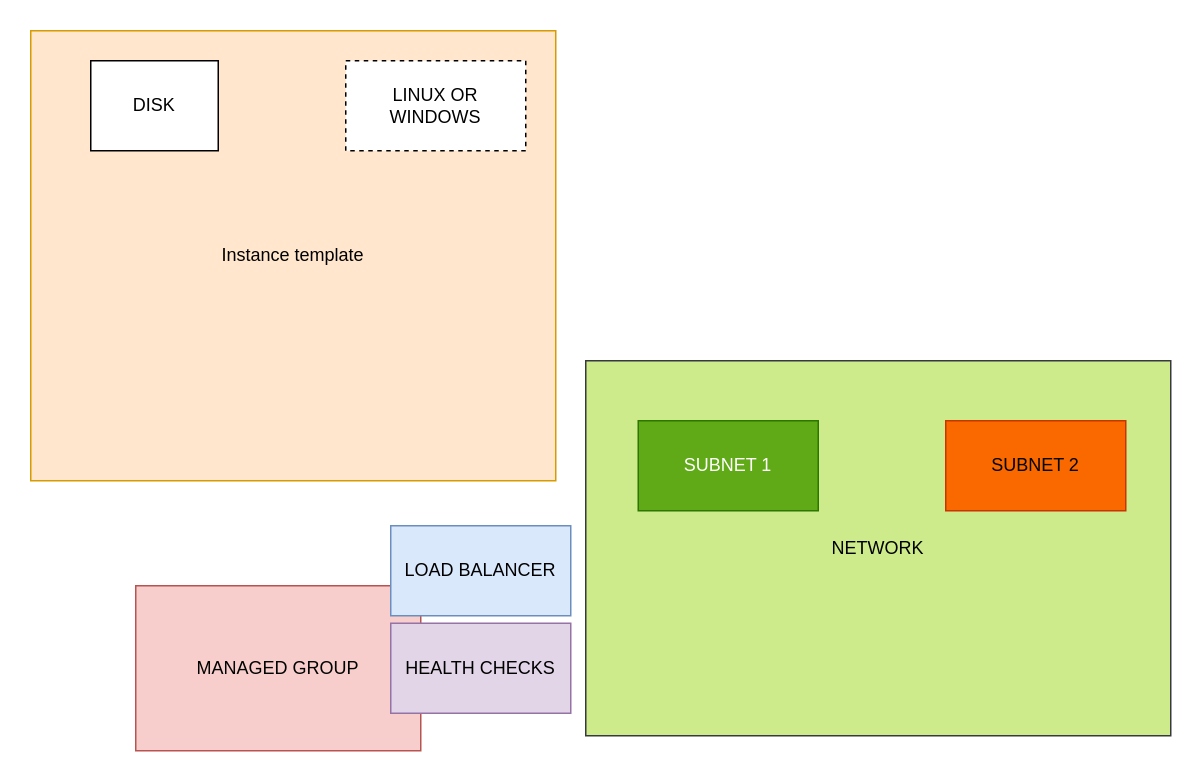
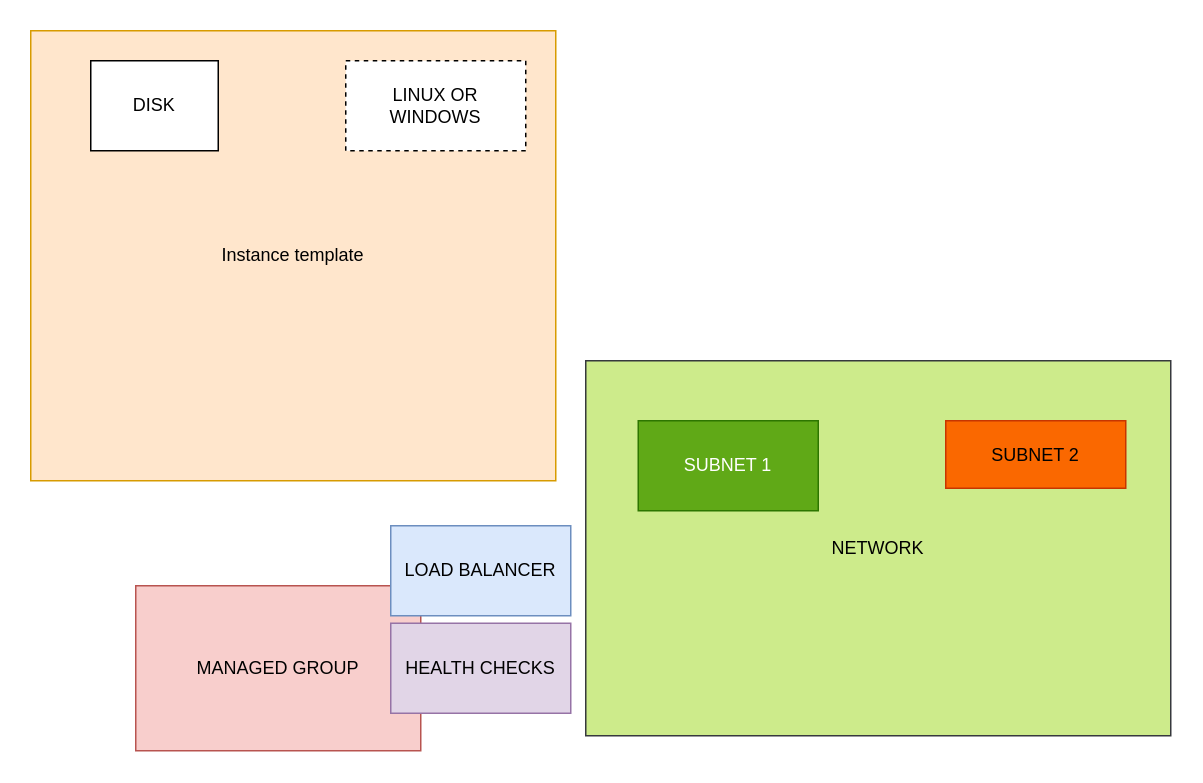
node "SUBNET 2": size 180x90 -> 180x68
